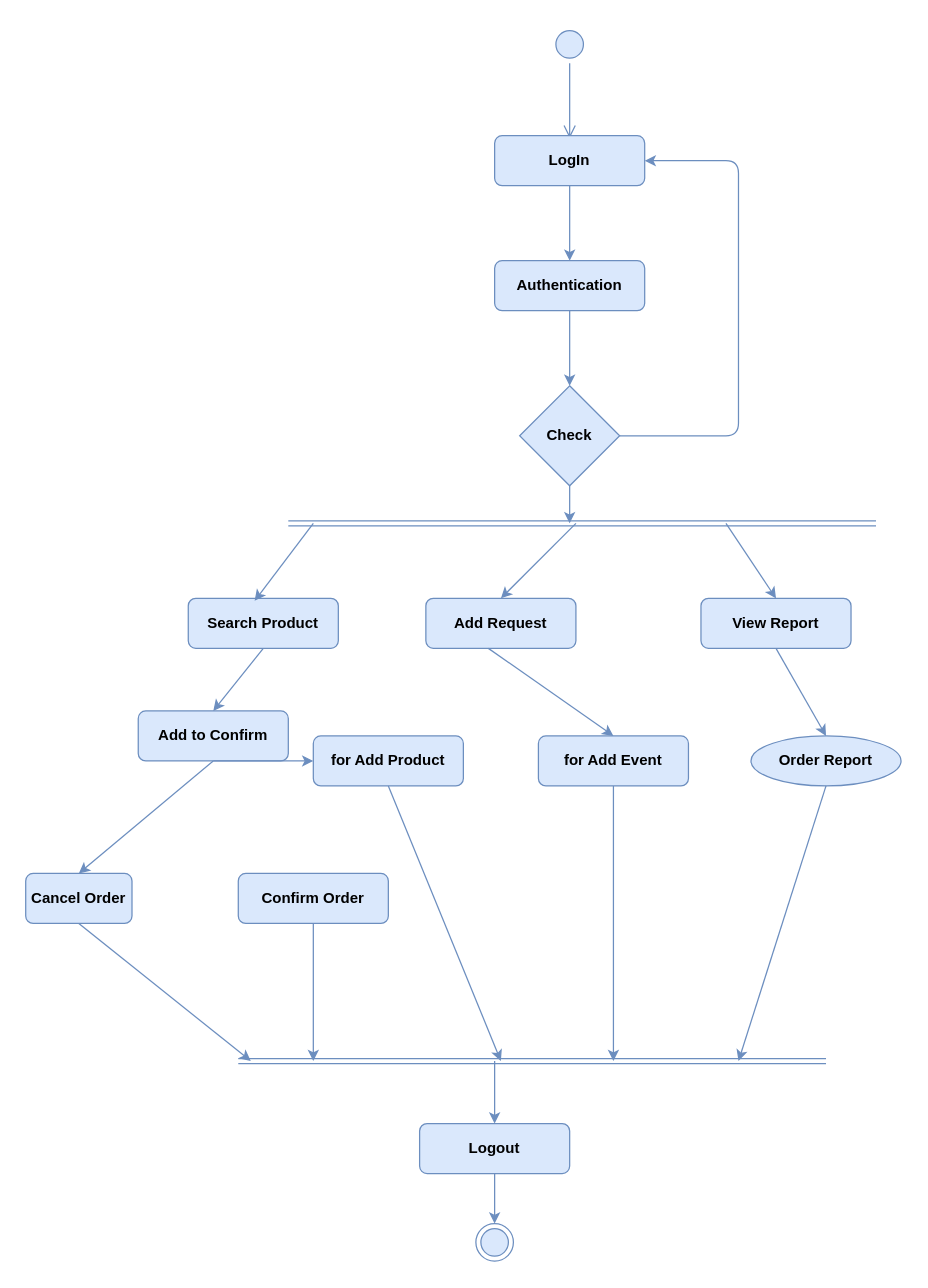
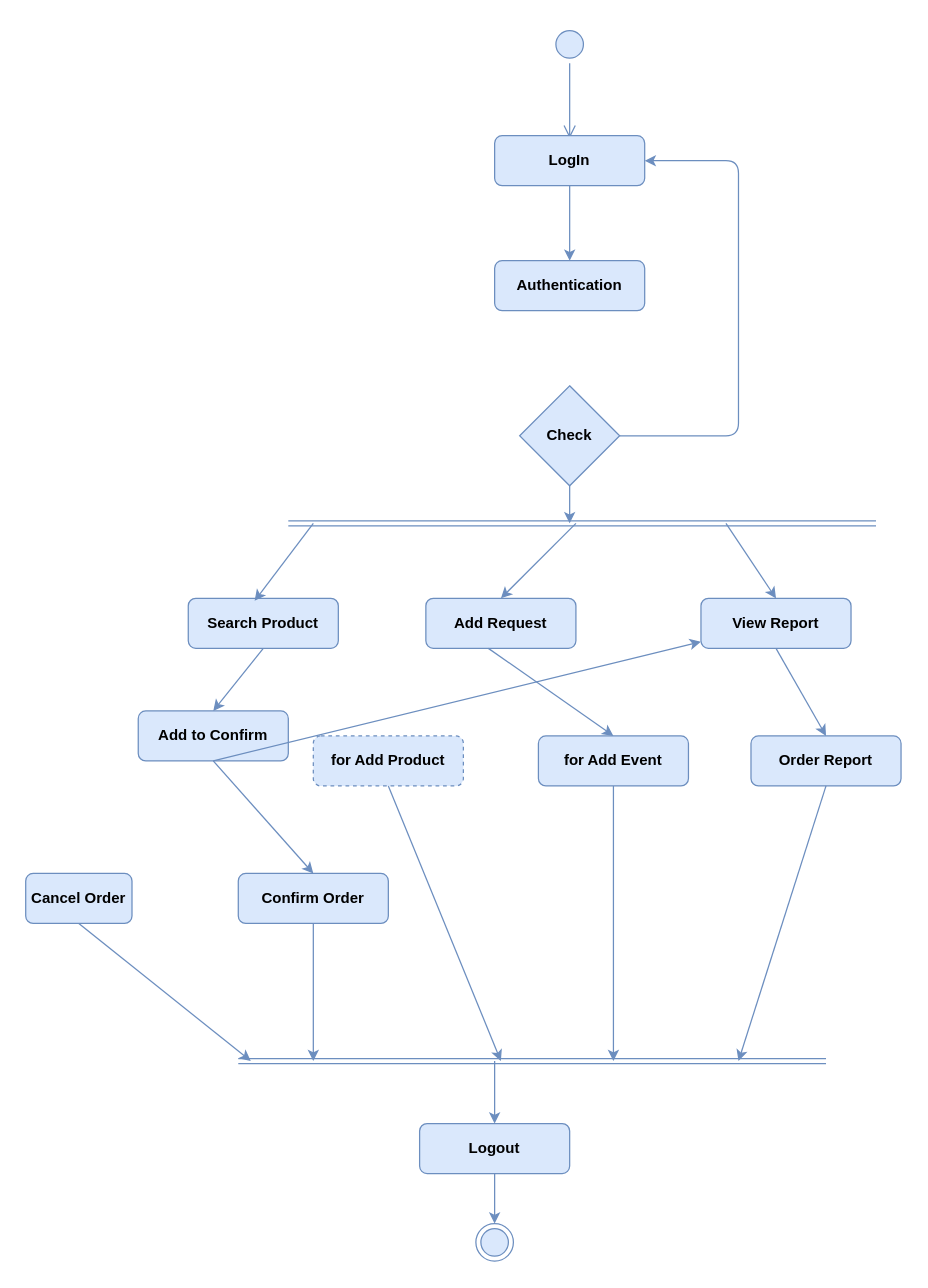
edge "Authentication" -> "Check": removed
edge "Add to Confirm" -> "for Add Product": now "Add to Confirm" -> "Confirm Order"
node "for Add Product": style solid -> dashed
node "Order Report": shape ellipse -> rounded rectangle
edge "Add to Confirm" -> "Cancel Order": now "Add to Confirm" -> "View Report"
